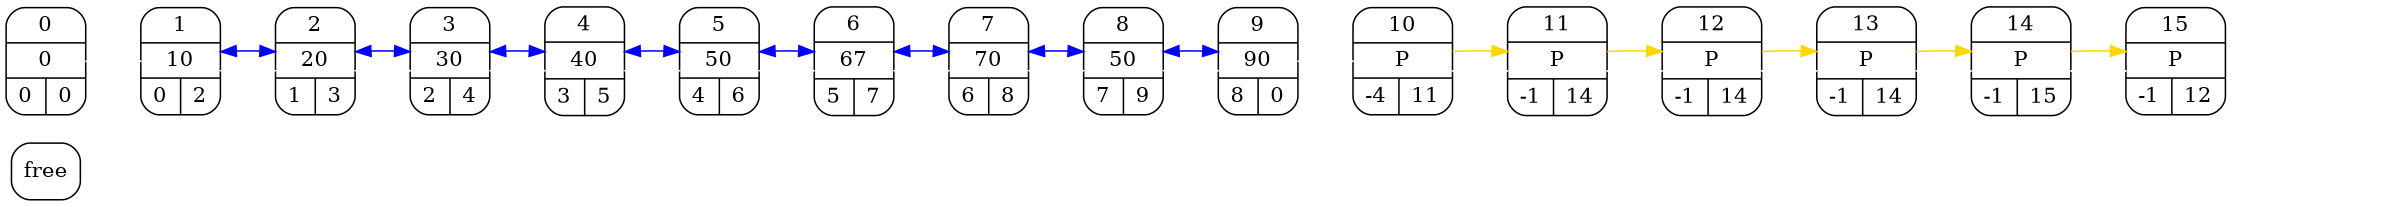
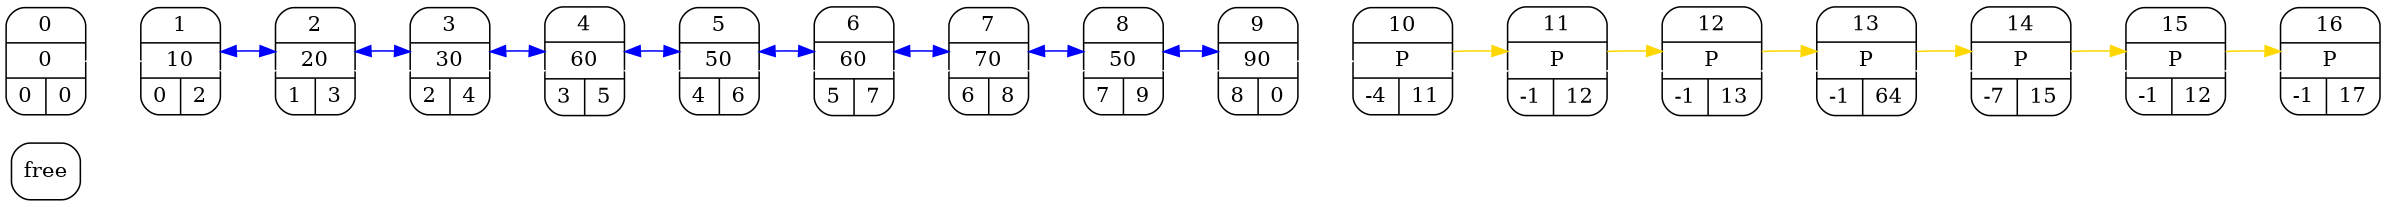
node "4": text "40" -> "60"
node "6": text "67" -> "60"
node "16": added
node "11": text "14" -> "12"
node "12": text "14" -> "13"
node "13": text "14" -> "64"
node "14": text "-1" -> "-7"
